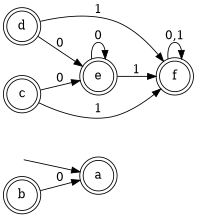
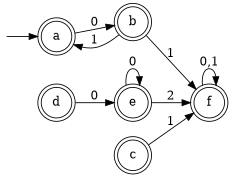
edge "d" -> "f": now "b" -> "f"
edge "a" -> "b": added, label "0"
edge "e" -> "f": label "1" -> "2"
edge "c" -> "e": removed, label "0"
edge "b" -> "a": label "0" -> "1"
